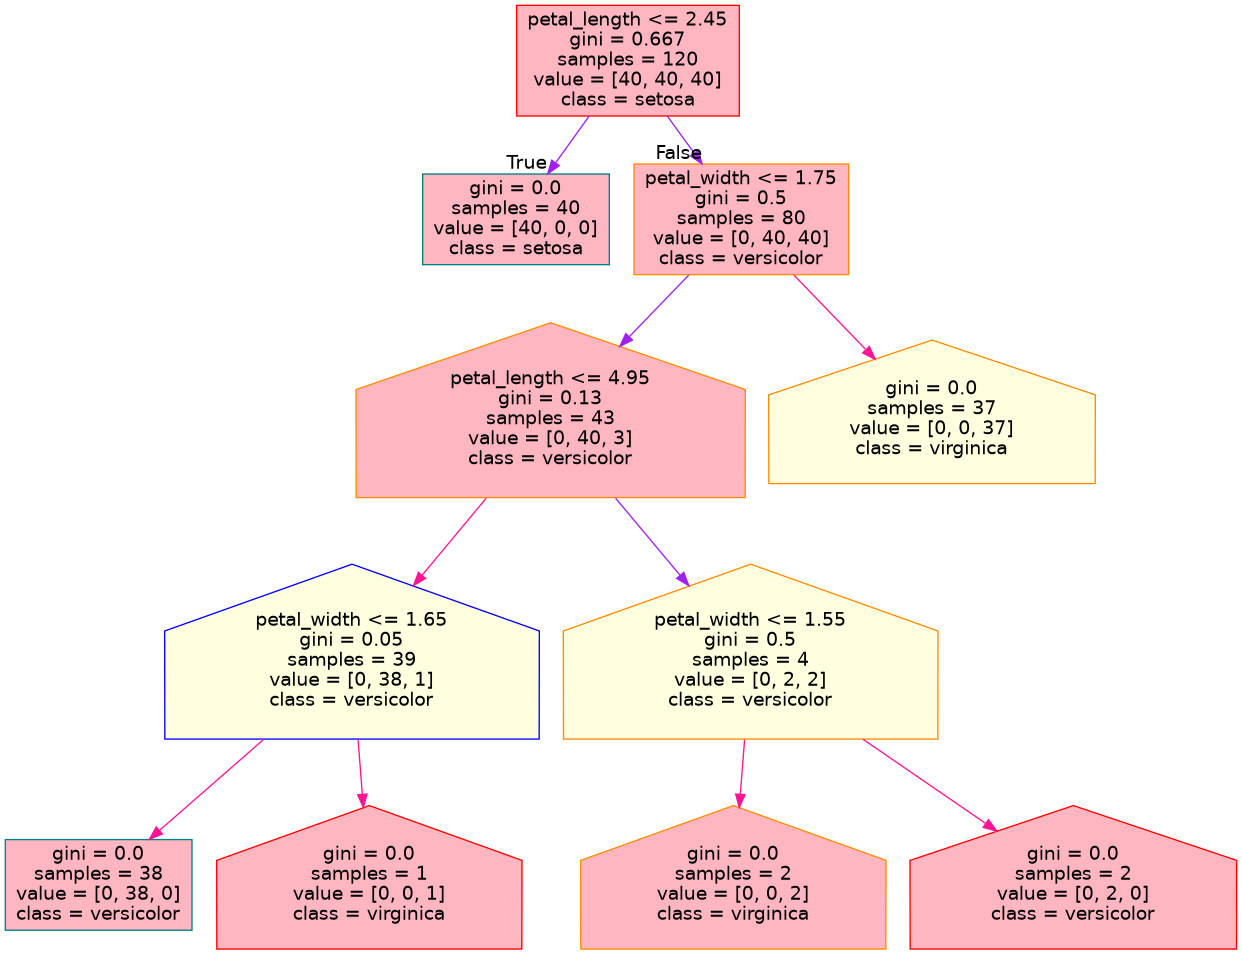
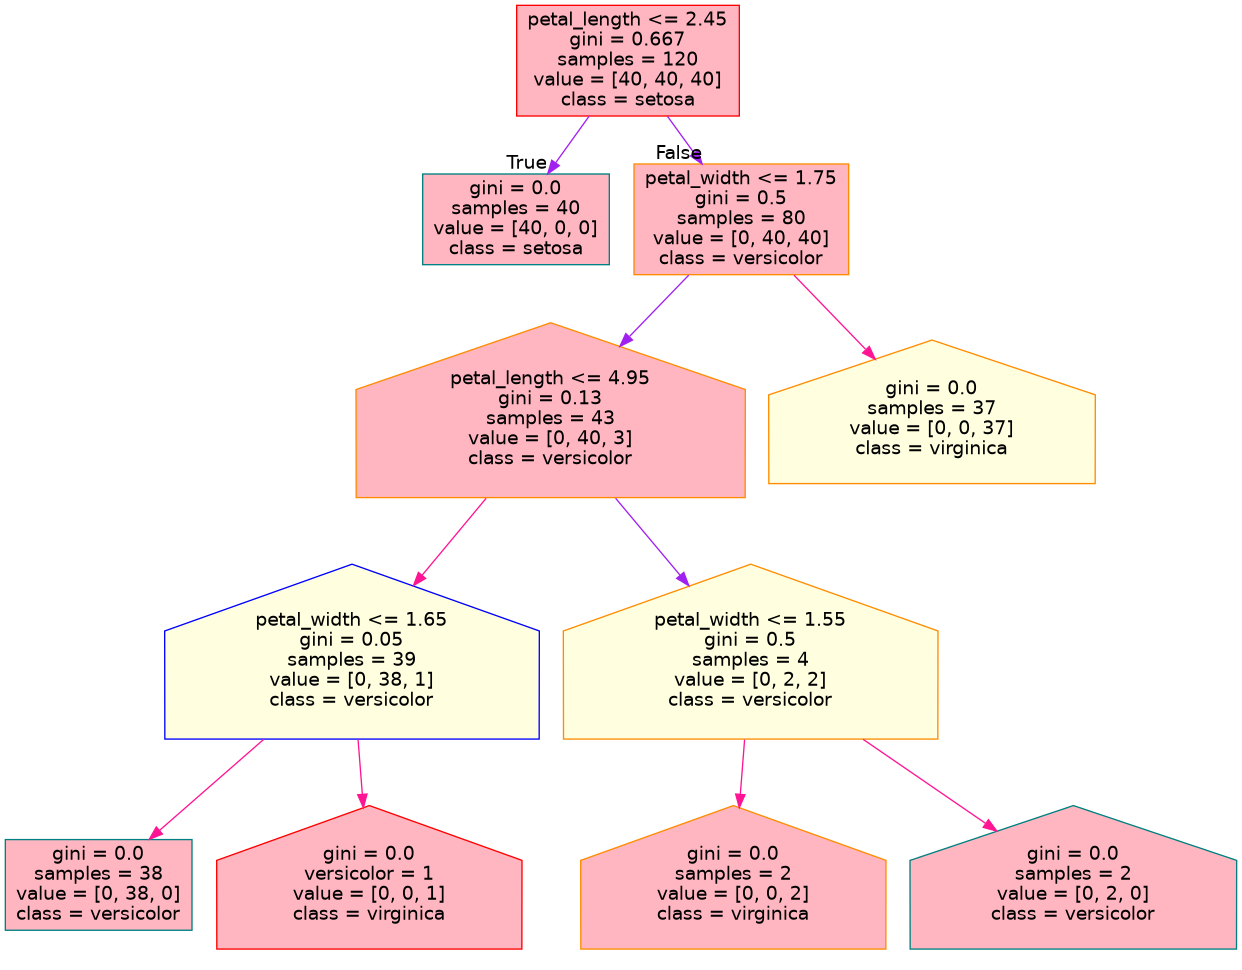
node "gini = 0.0 samples = 1 value = [0, 0, 1] class = virginica": label "gini = 0.0 samples = 1 value = [0, 0, 1] class = virginica" -> "gini = 0.0 versicolor = 1 value = [0, 0, 1] class = virginica"
node "gini = 0.0 samples = 2 value = [0, 2, 0] class = versicolor": color red -> teal
